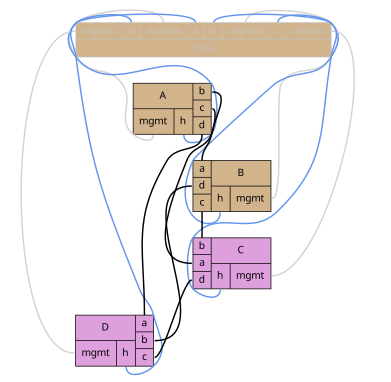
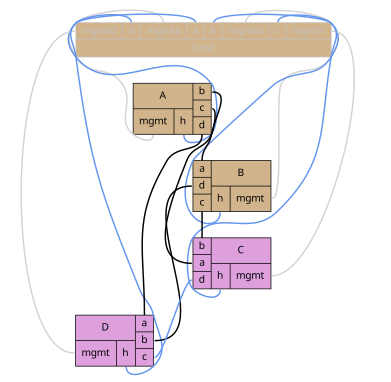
edge "b" -- "D": color black -> cornflowerblue
